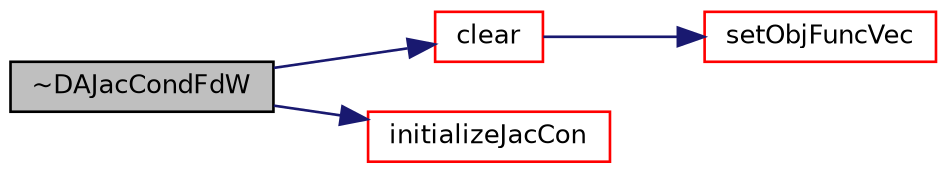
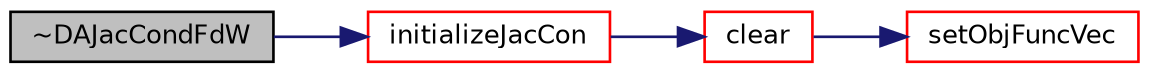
edge "~DAJacCondFdW" -> "clear": now "initializeJacCon" -> "clear"
